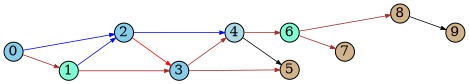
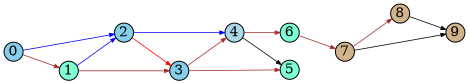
edge "6" -> "8": now "7" -> "8"
edge "7" -> "9": added
node "5": fillcolor tan -> aquamarine
